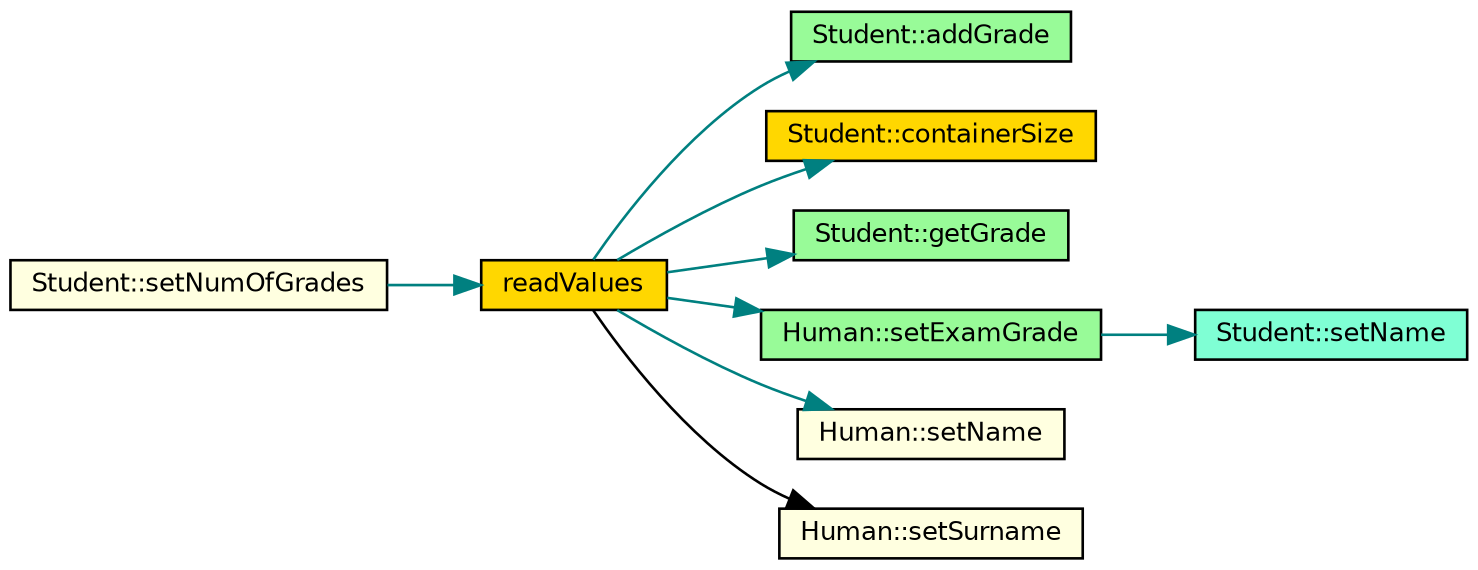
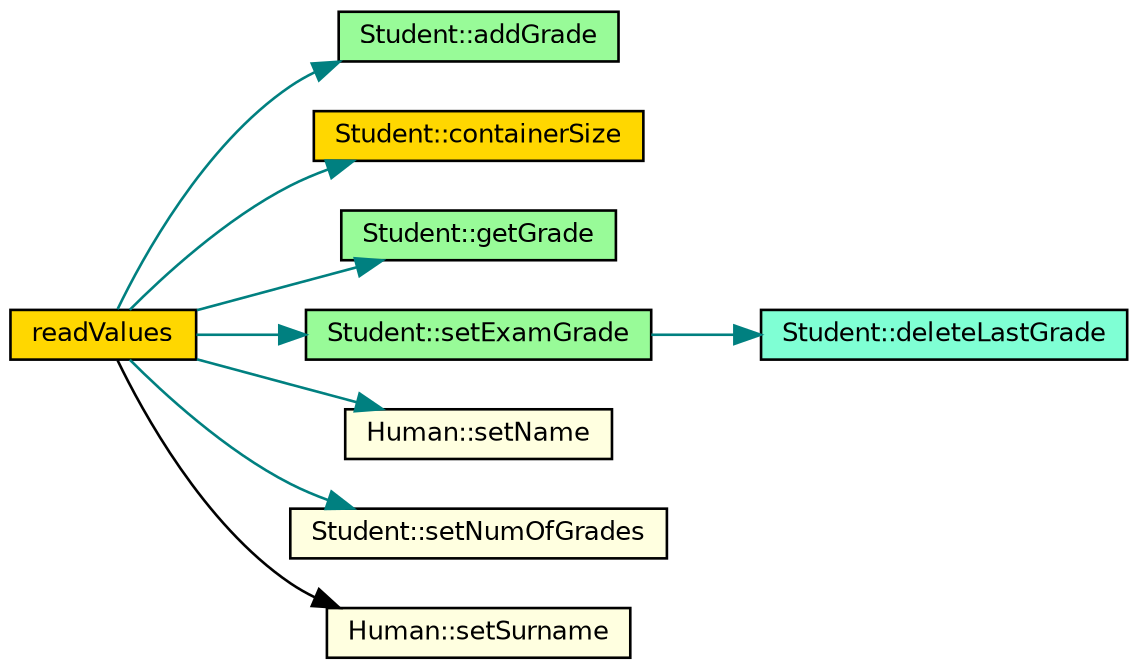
edge "Student::setNumOfGrades" -> "readValues": reversed
node "Human::setExamGrade": label "Human::setExamGrade" -> "Student::setExamGrade"
node "Student::setName": label "Student::setName" -> "Student::deleteLastGrade"
